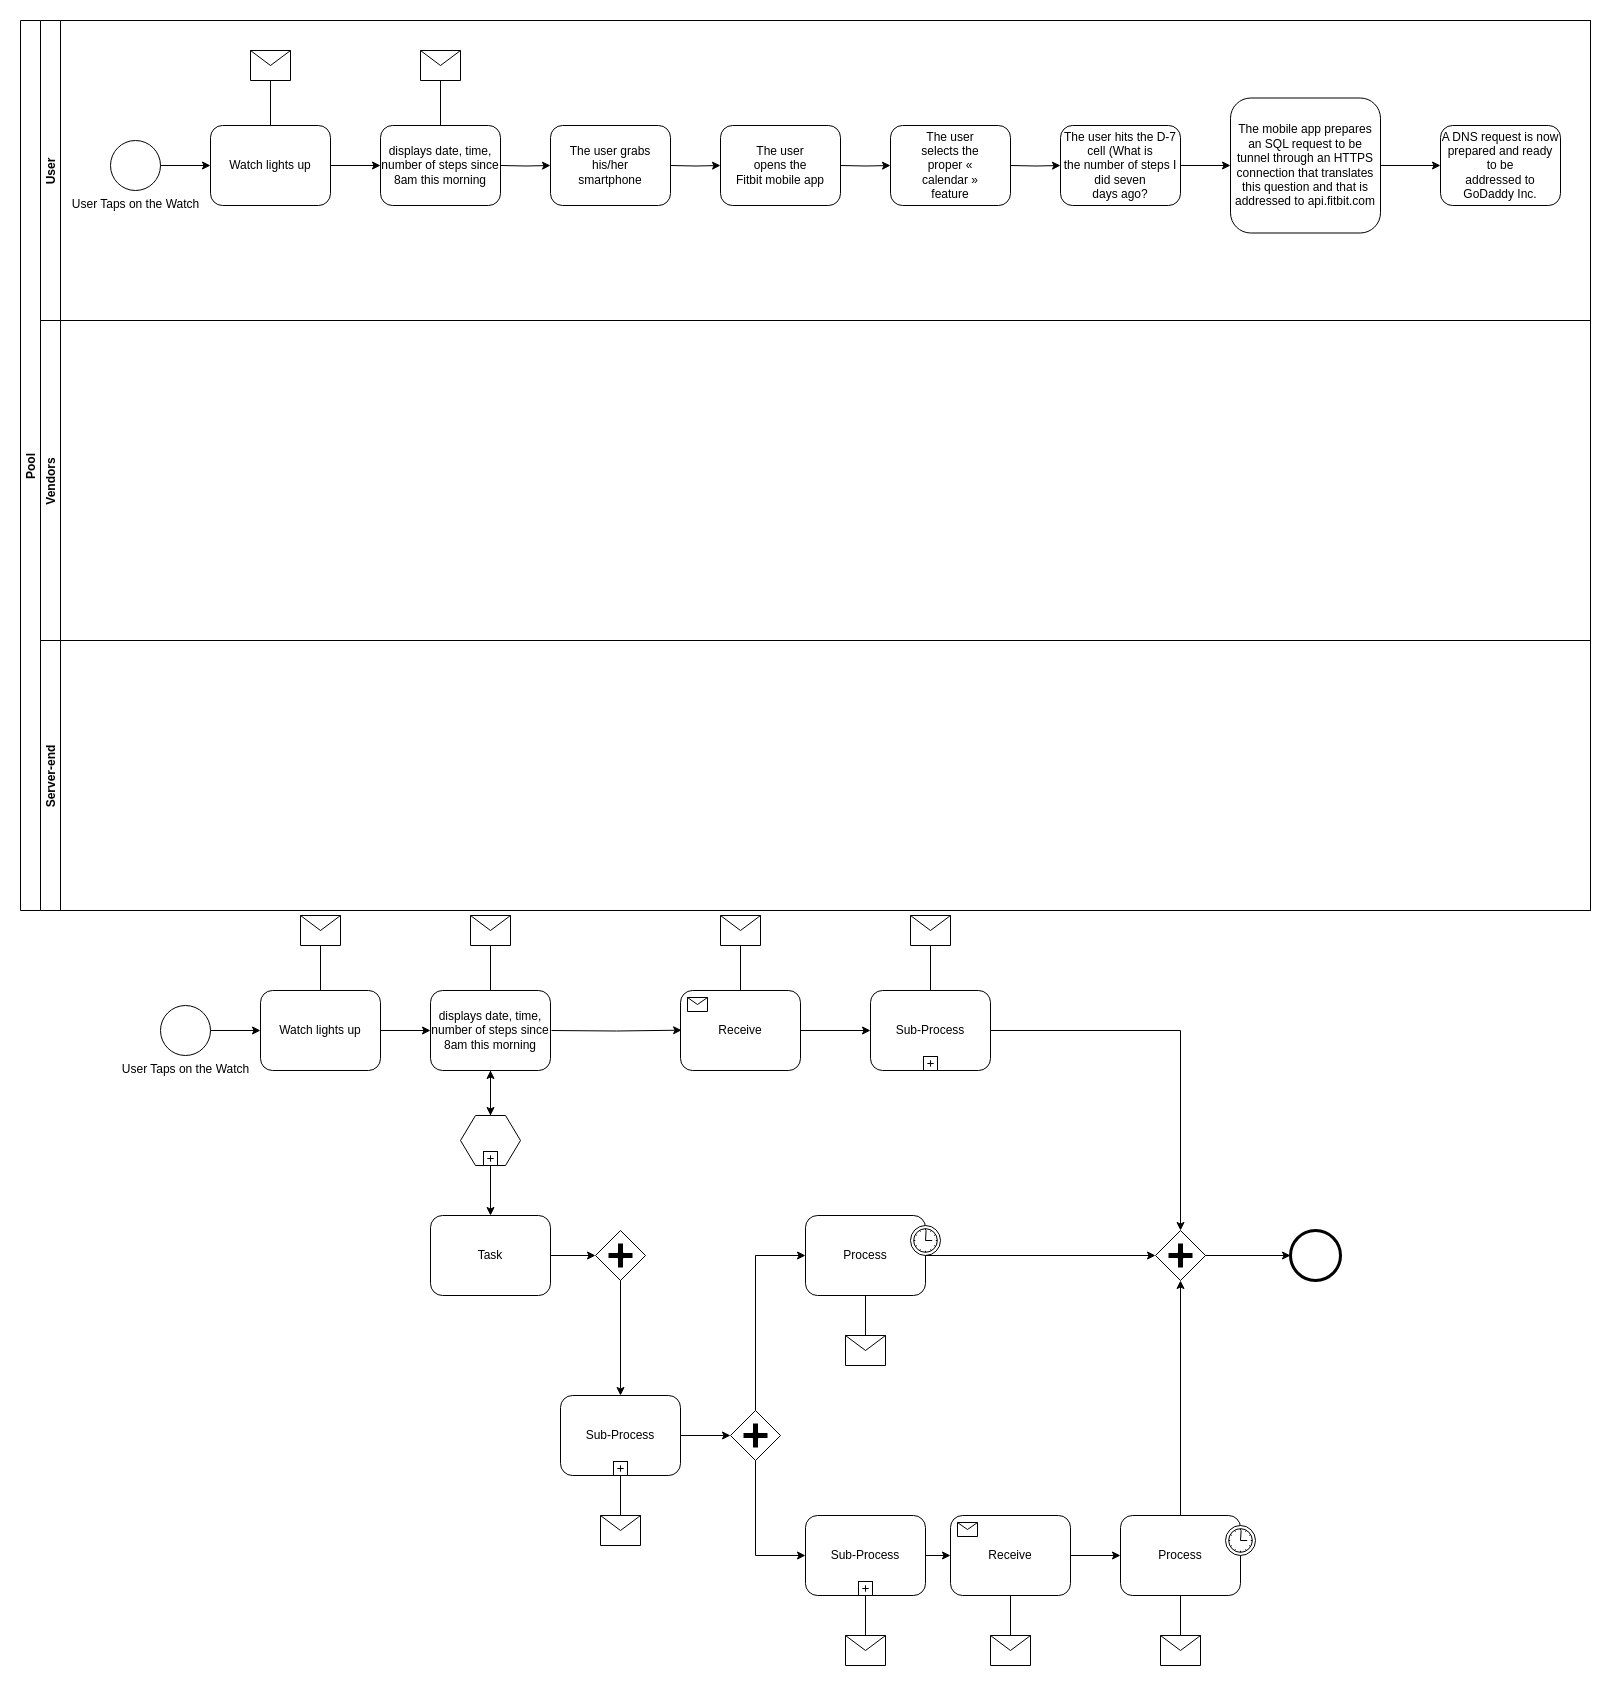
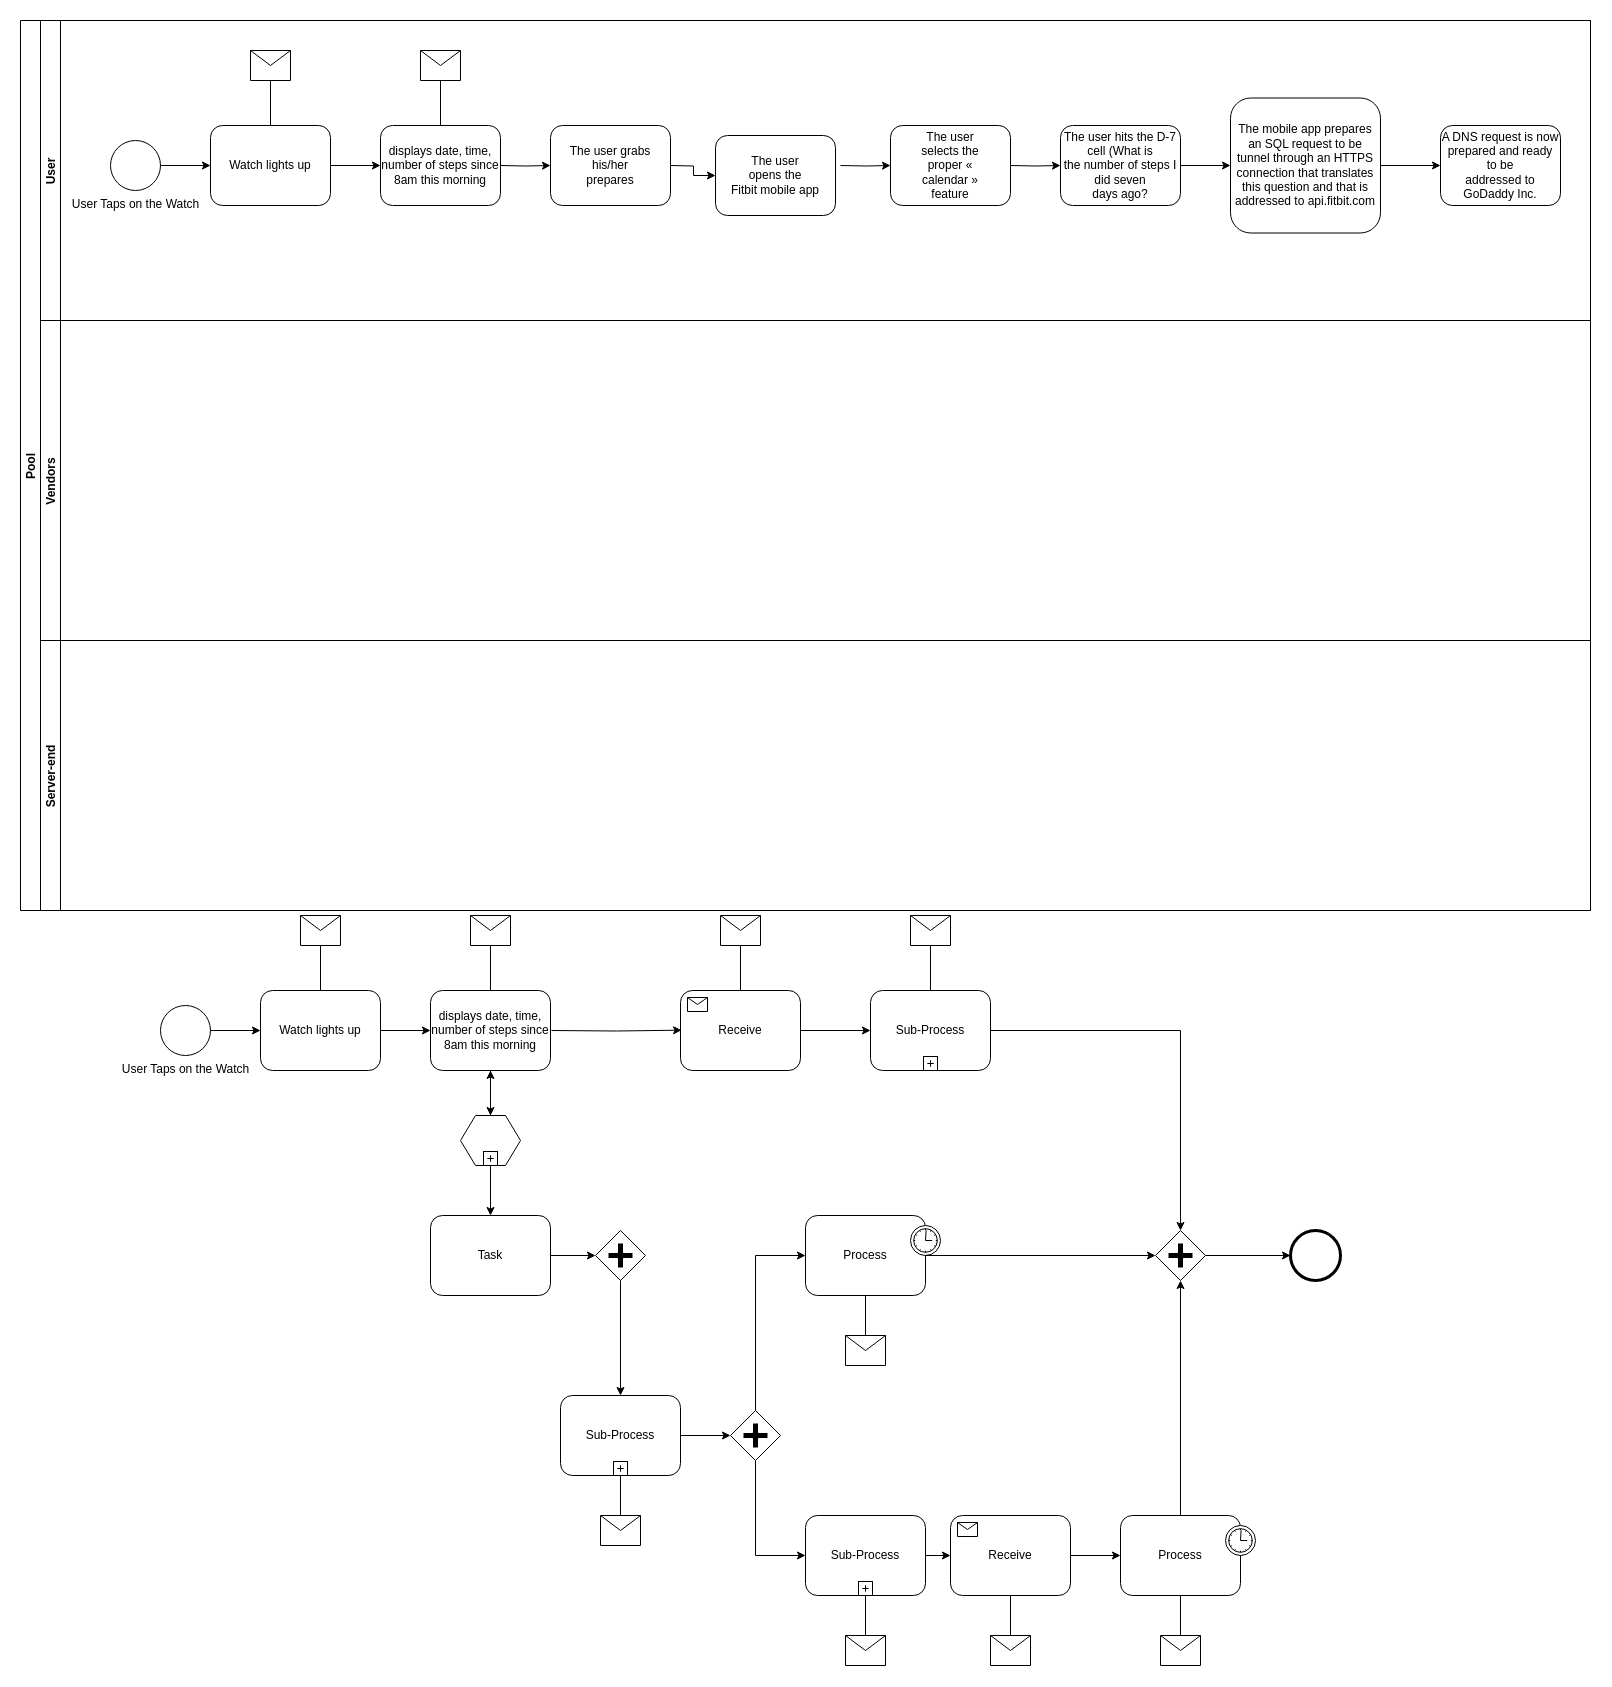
node "The user grabs his/her smartphone": label "The user grabs his/her smartphone" -> "The user grabs his/her prepares"
node "The user opens the Fitbit mobile app": moved (781, 166) -> (776, 176)
